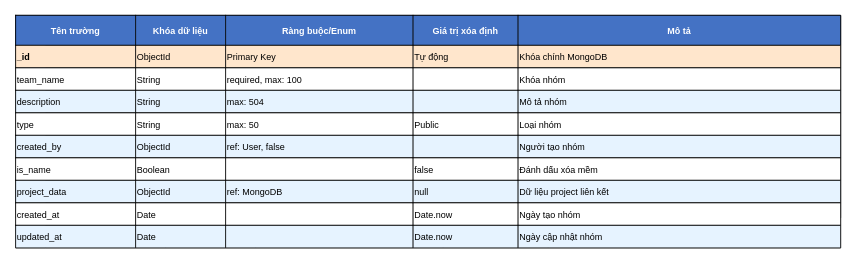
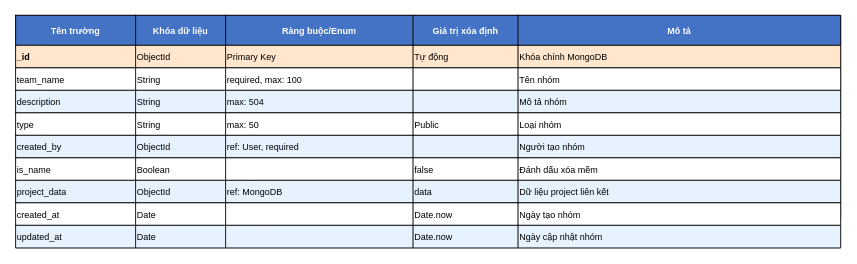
node "Khóa nhóm": label "Khóa nhóm" -> "Tên nhóm"
node "ref: User, false": label "ref: User, false" -> "ref: User, required"
node "null": label "null" -> "data"
